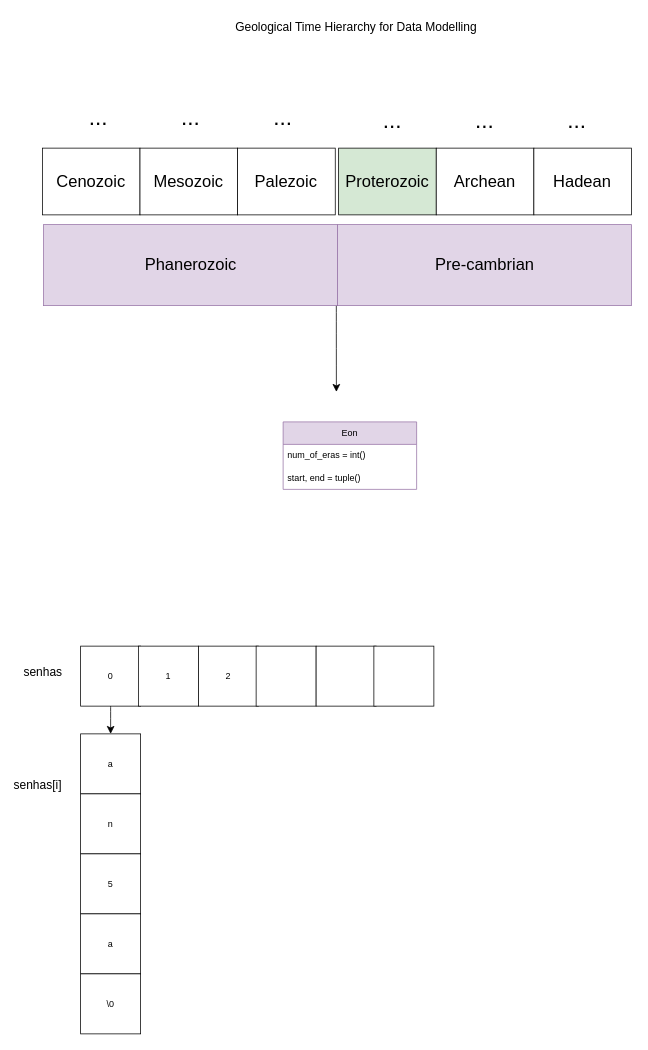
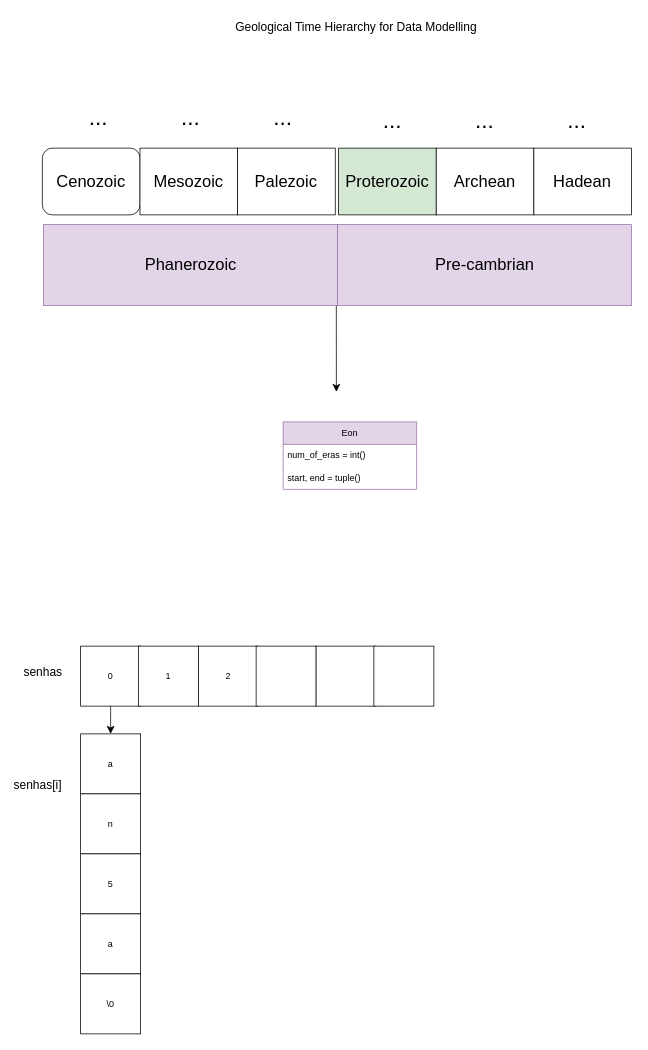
node "Cenozoic": shape rectangle -> rounded rectangle
